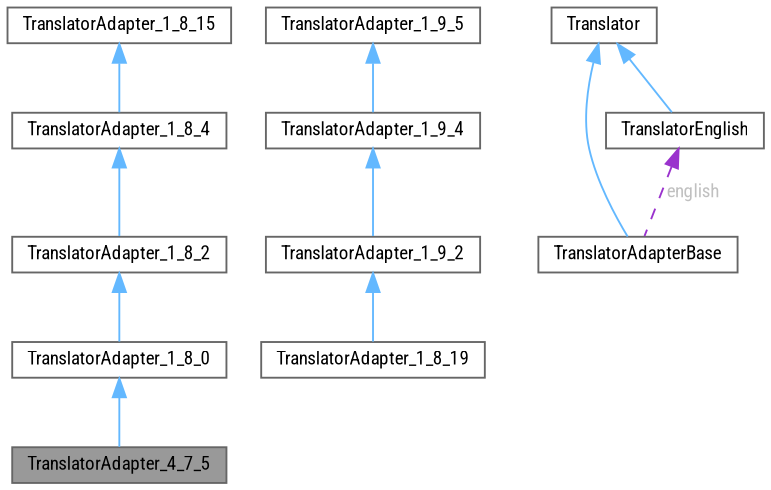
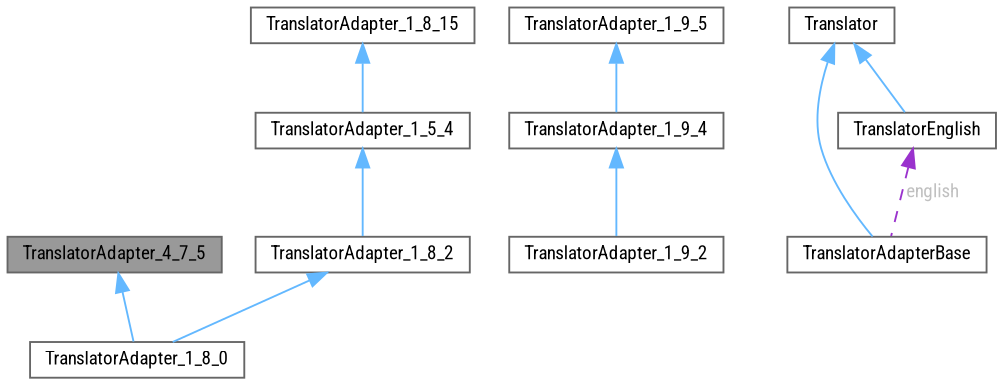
node "TranslatorAdapter_1_8_4": label "TranslatorAdapter_1_8_4" -> "TranslatorAdapter_1_5_4"
node "TranslatorAdapter_1_8_19": removed
edge "TranslatorAdapter_4_7_5" -> "TranslatorAdapter_1_8_0": reversed
